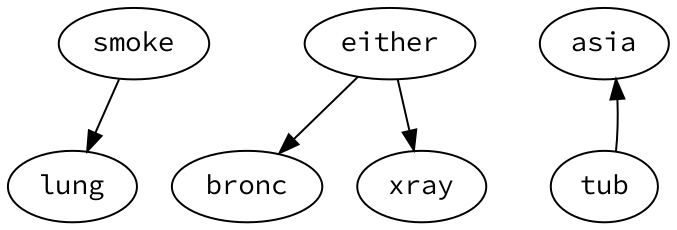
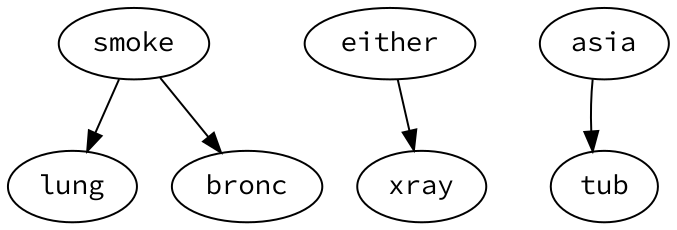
edge "either" -> "bronc": now "smoke" -> "bronc"
edge "tub" -> "asia": reversed
